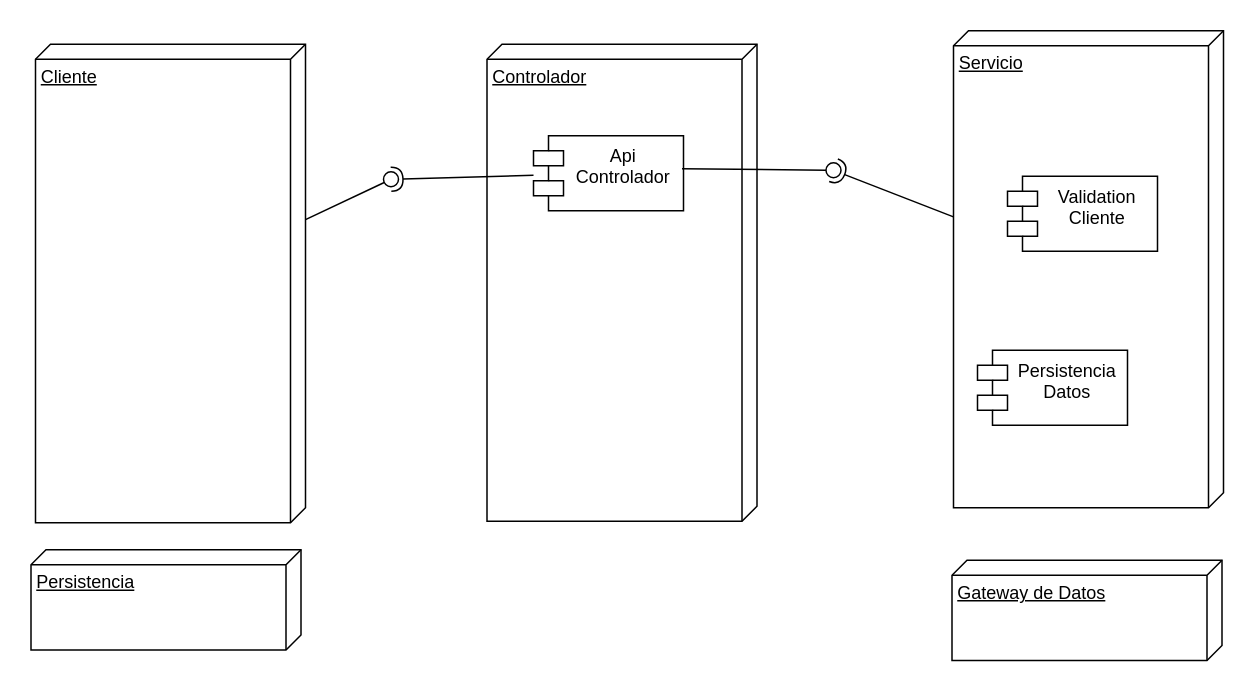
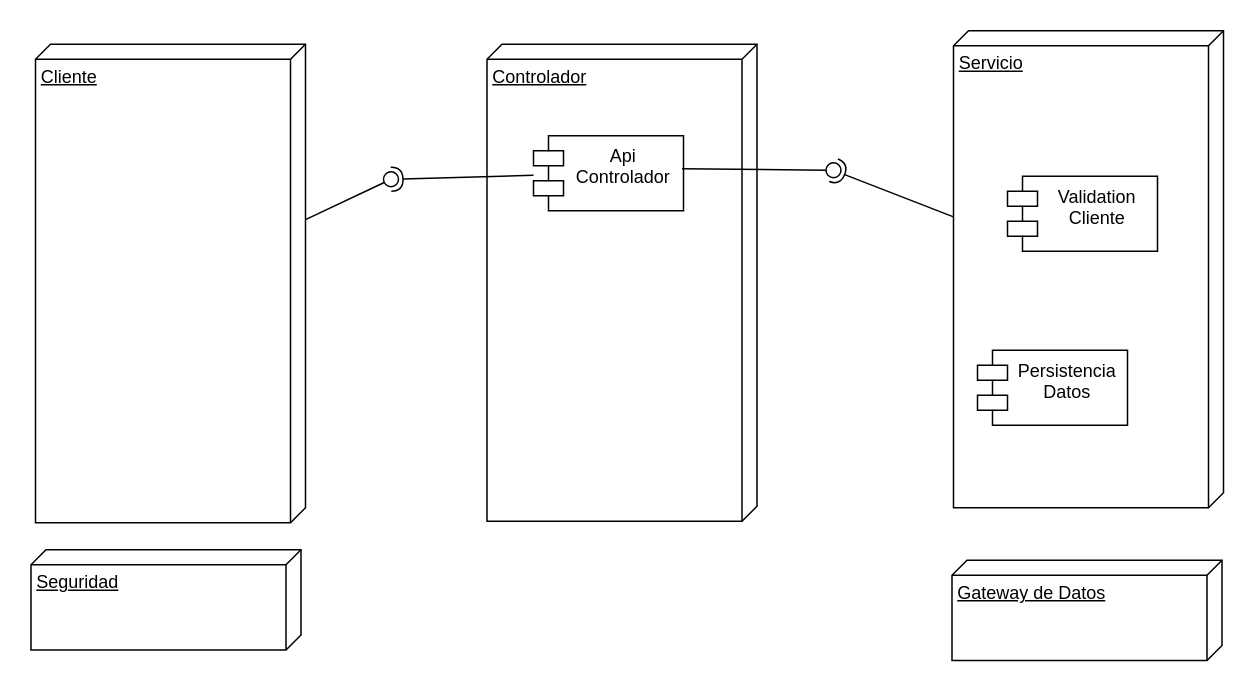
node "Persistencia": label "Persistencia" -> "Seguridad"
